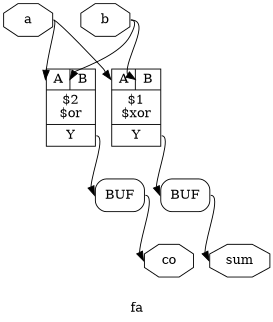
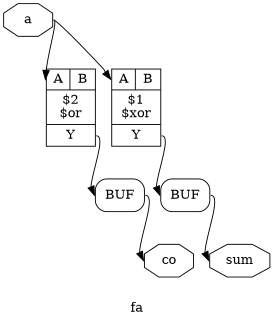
node "b": removed
